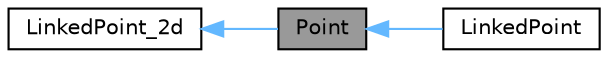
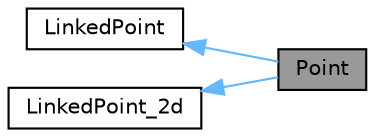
edge "LinkedPoint" -> "Point": reversed
